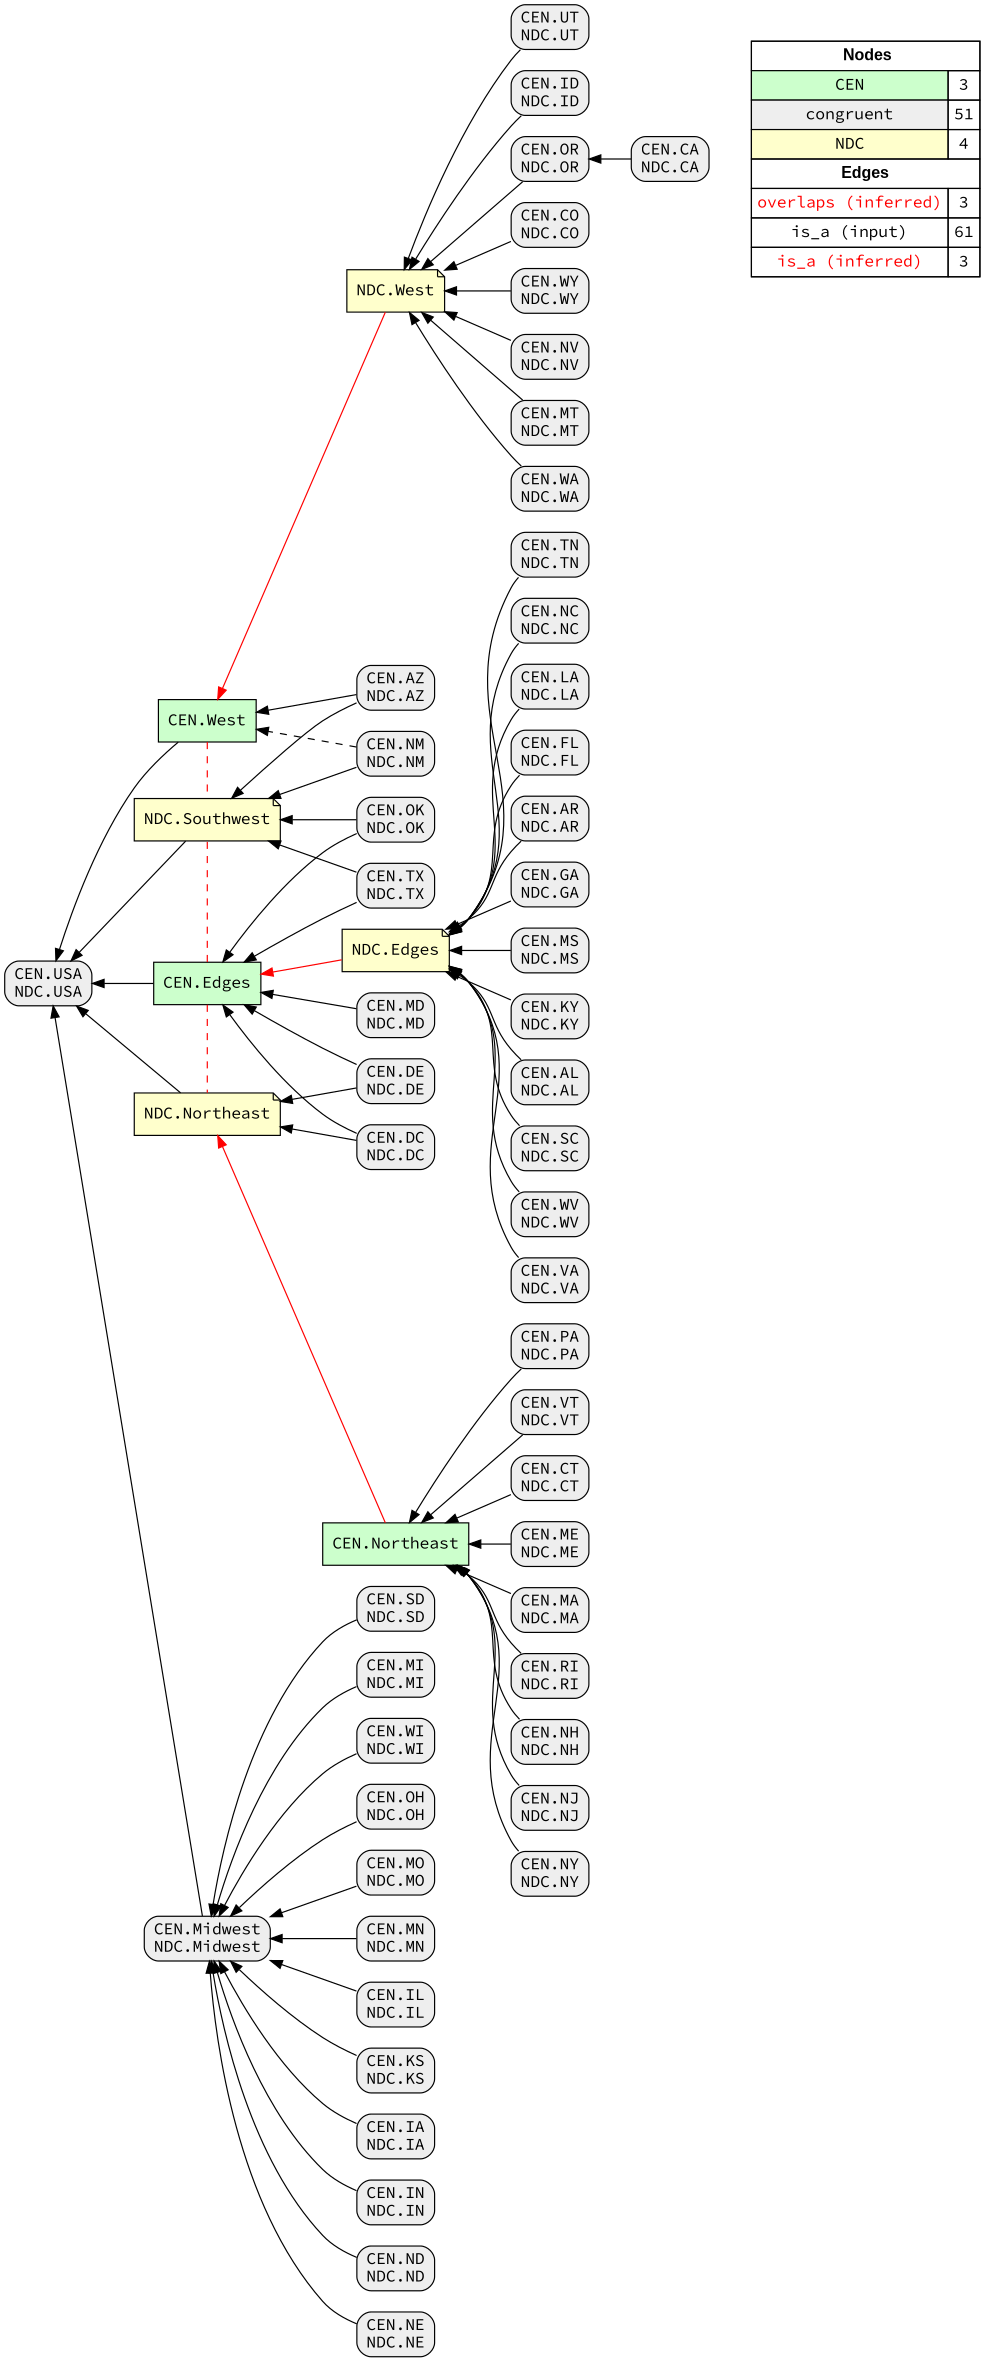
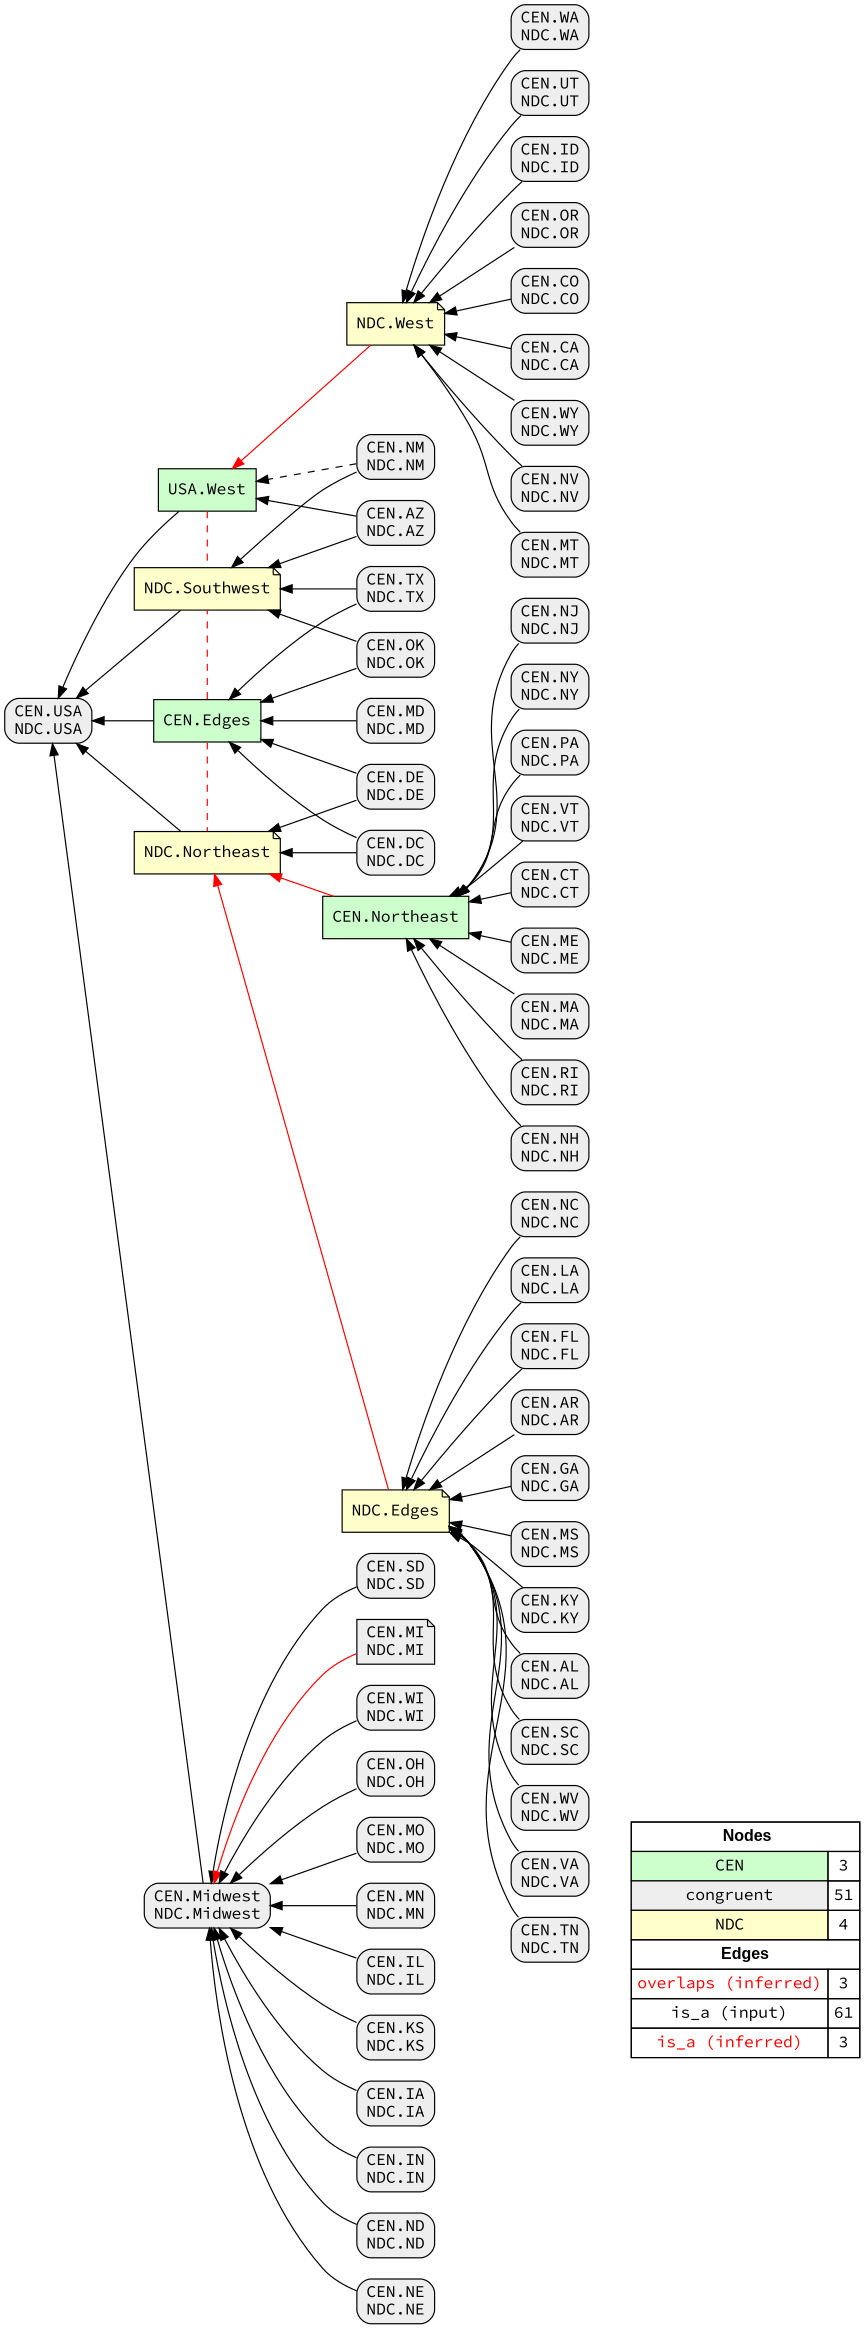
edge "CEN.CA NDC.CA" -> "CEN.OR NDC.OR": now "CEN.CA NDC.CA" -> "NDC.West"
node "CEN.West": label "CEN.West" -> "USA.West"
edge "NDC.Edges" -> "CEN.Edges": now "NDC.Edges" -> "NDC.Northeast"
node "CEN.MI NDC.MI": shape box -> note
edge "CEN.MI NDC.MI" -> "CEN.Midwest NDC.Midwest": color #000000 -> #ff0000
